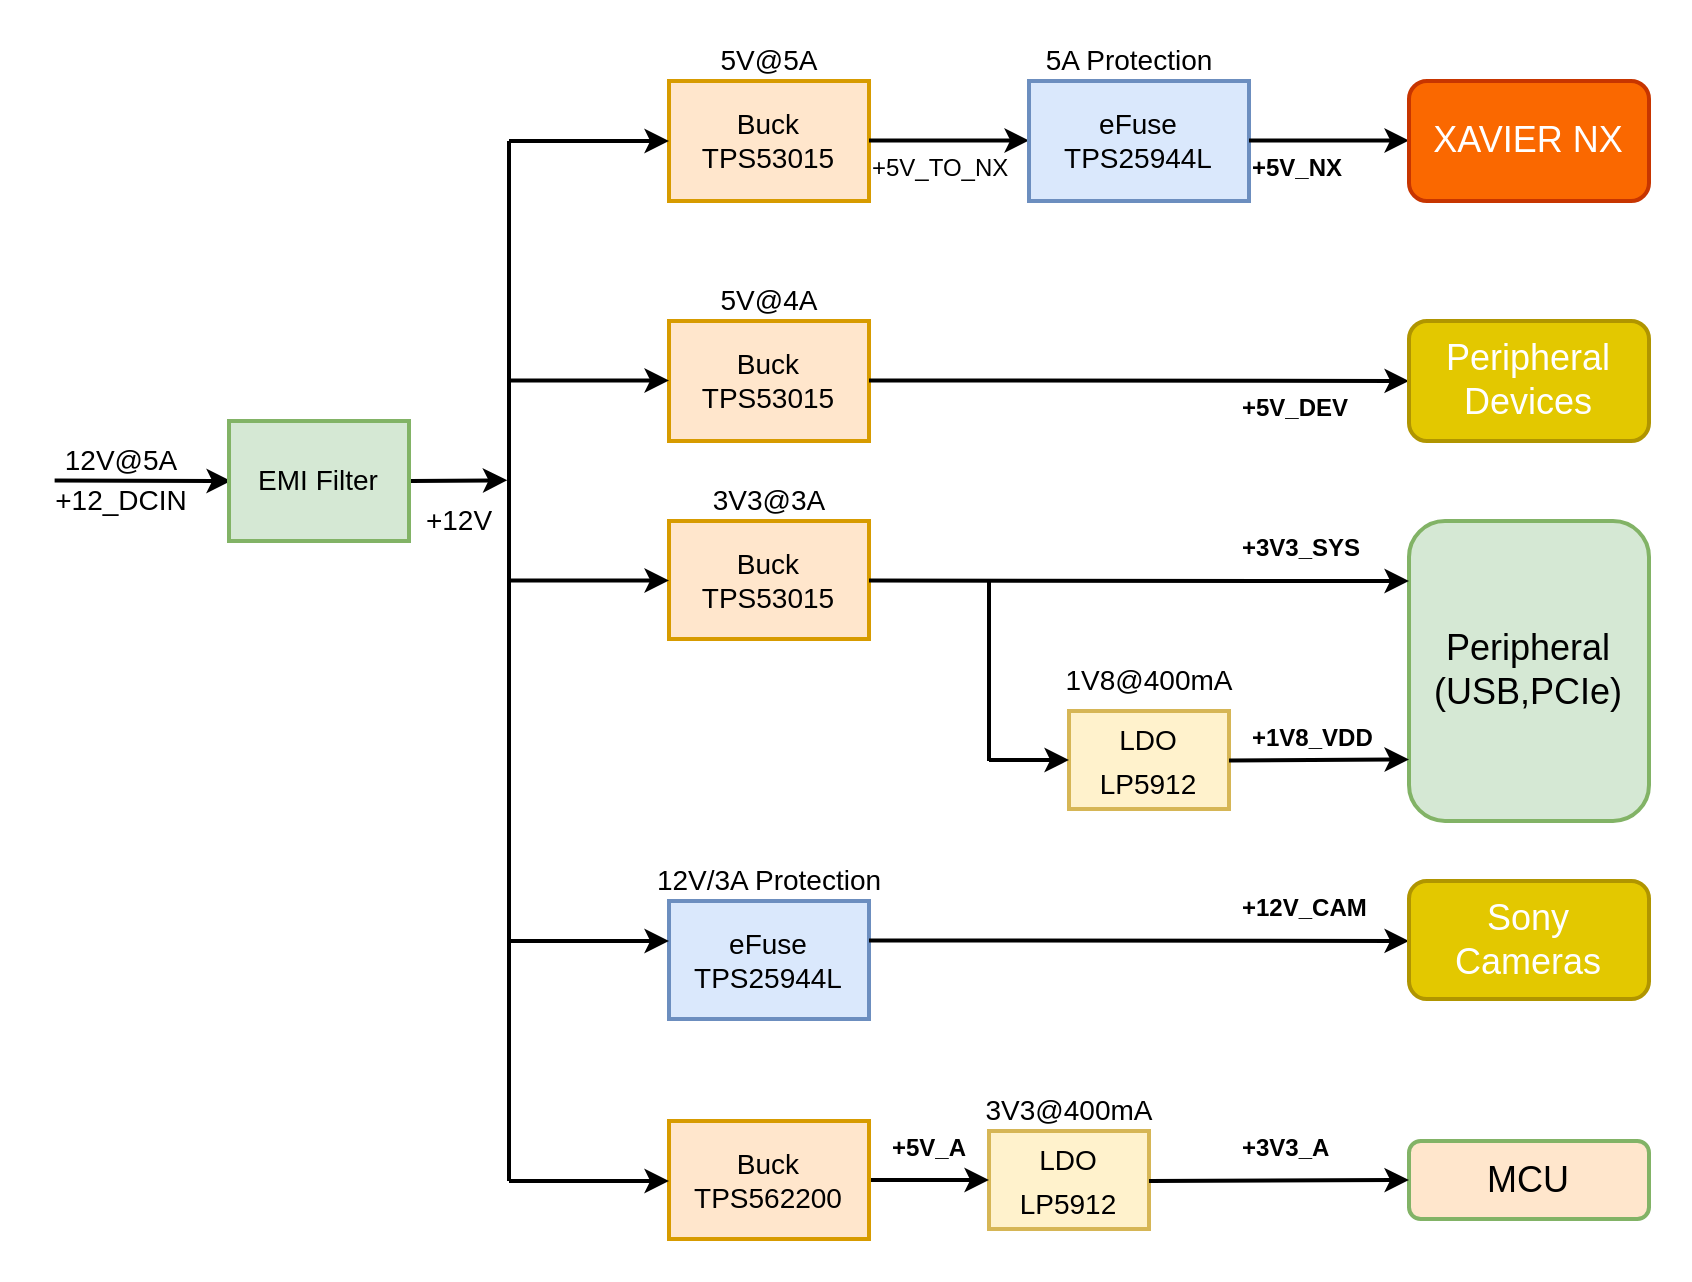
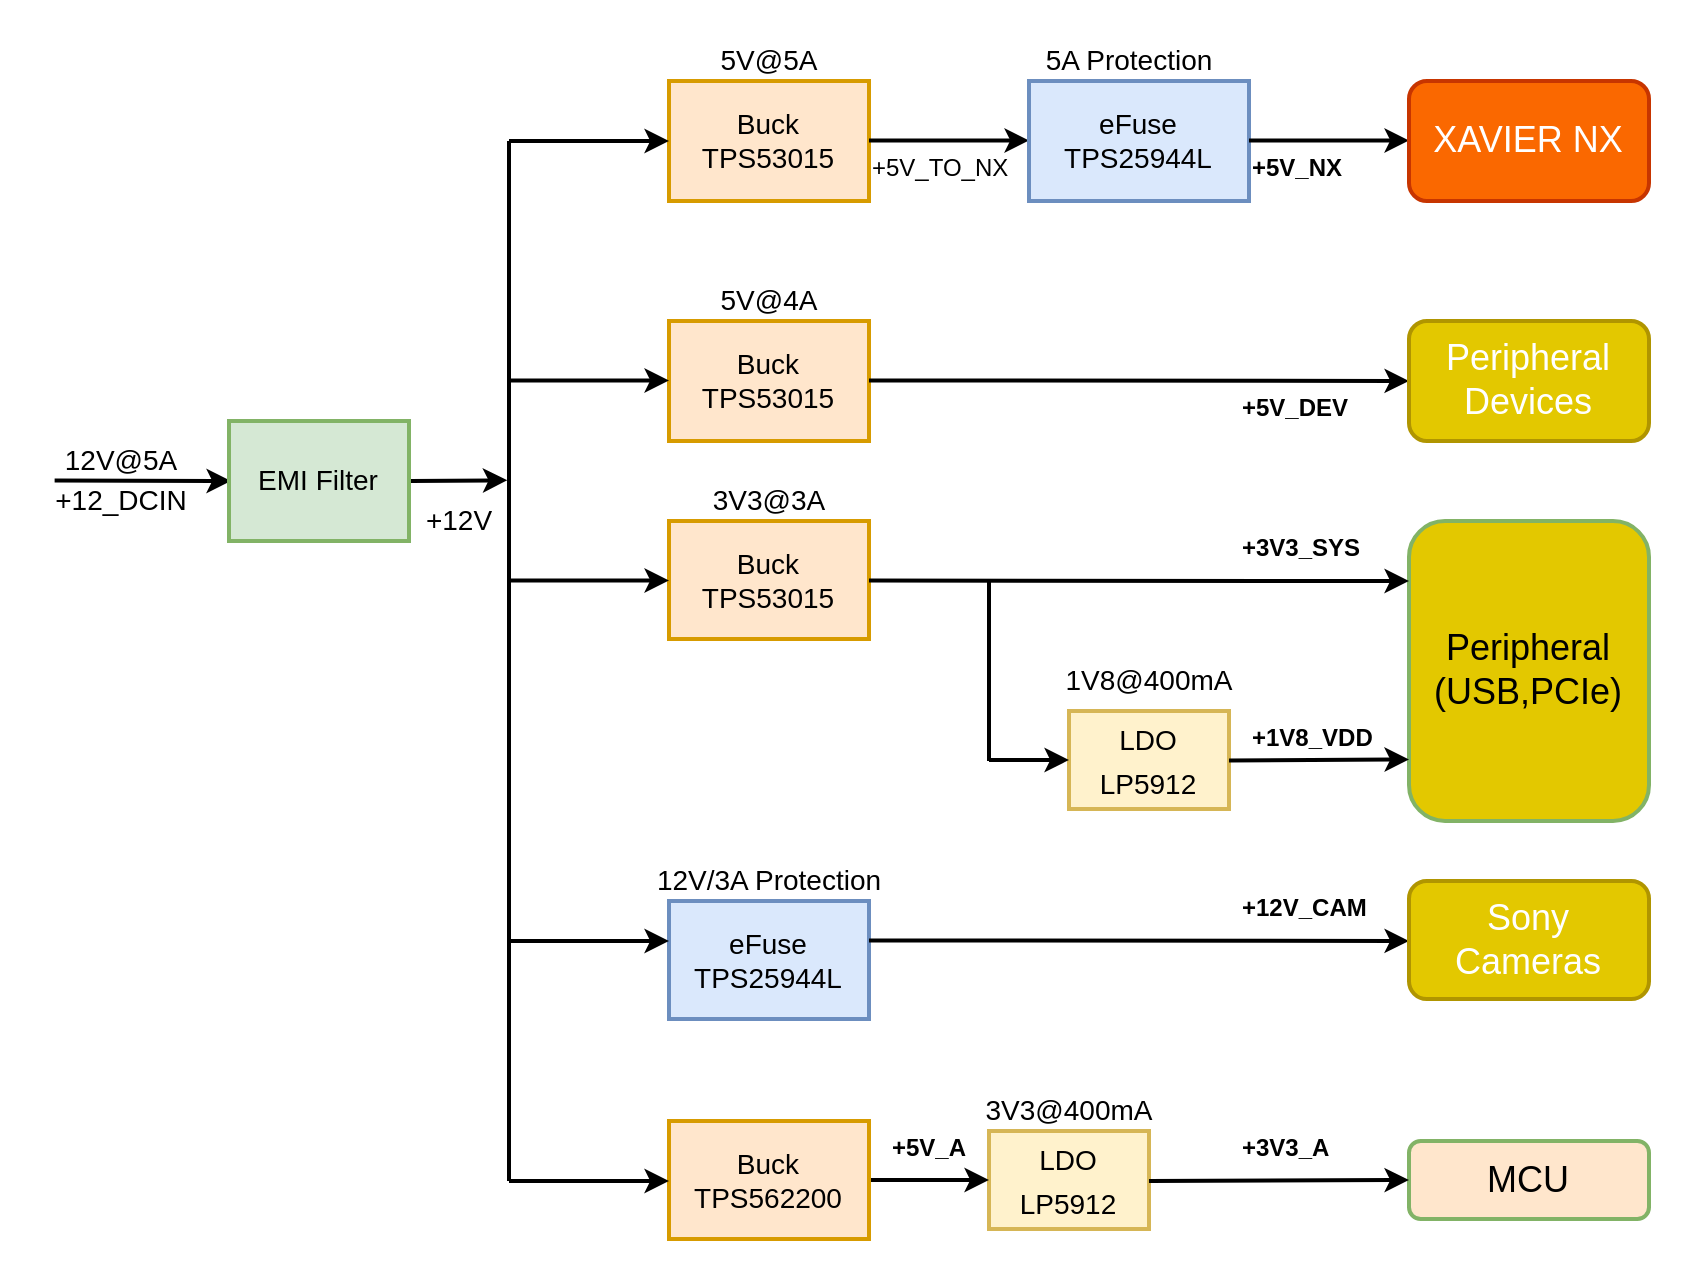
node "Peripheral (USB,PCIe)": fillcolor #d5e8d4 -> #e3c800
